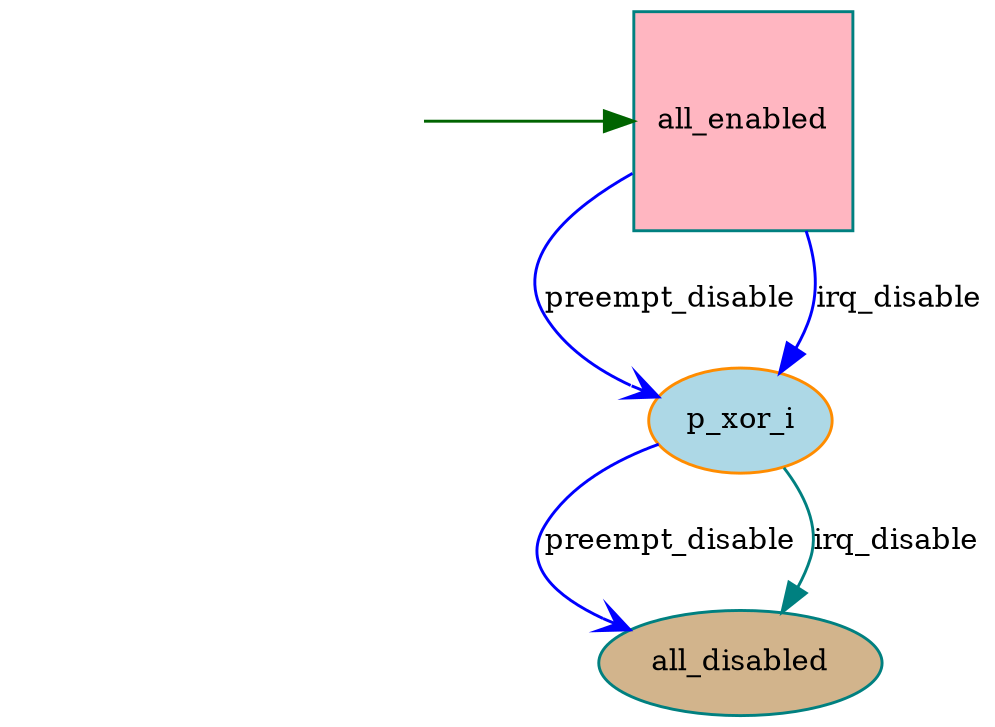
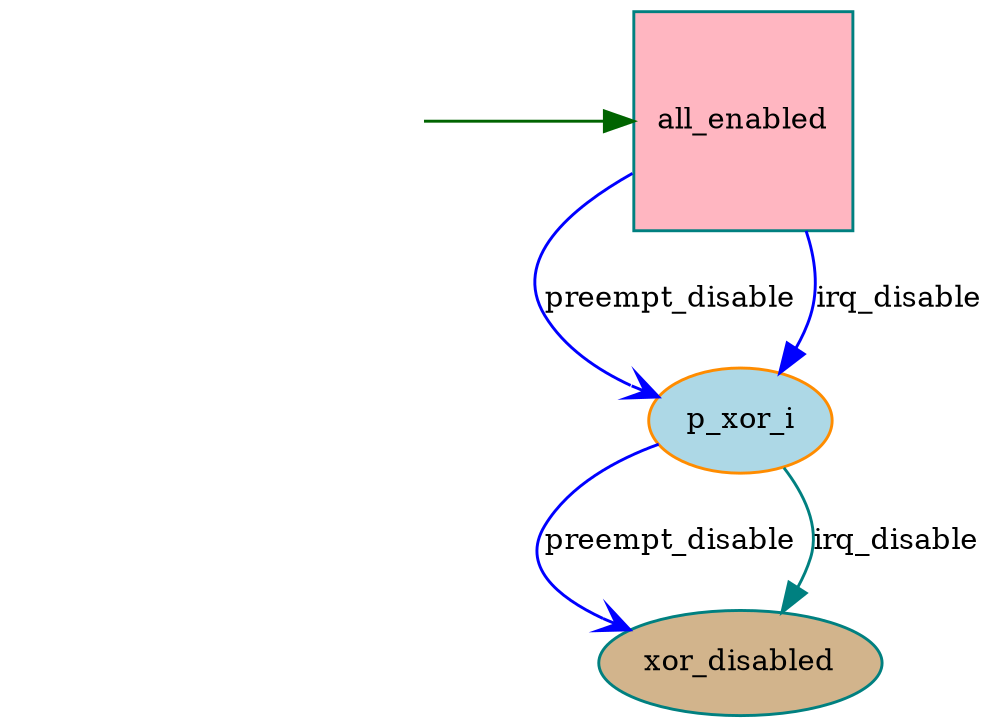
node "all_disabled": label "all_disabled" -> "xor_disabled"
